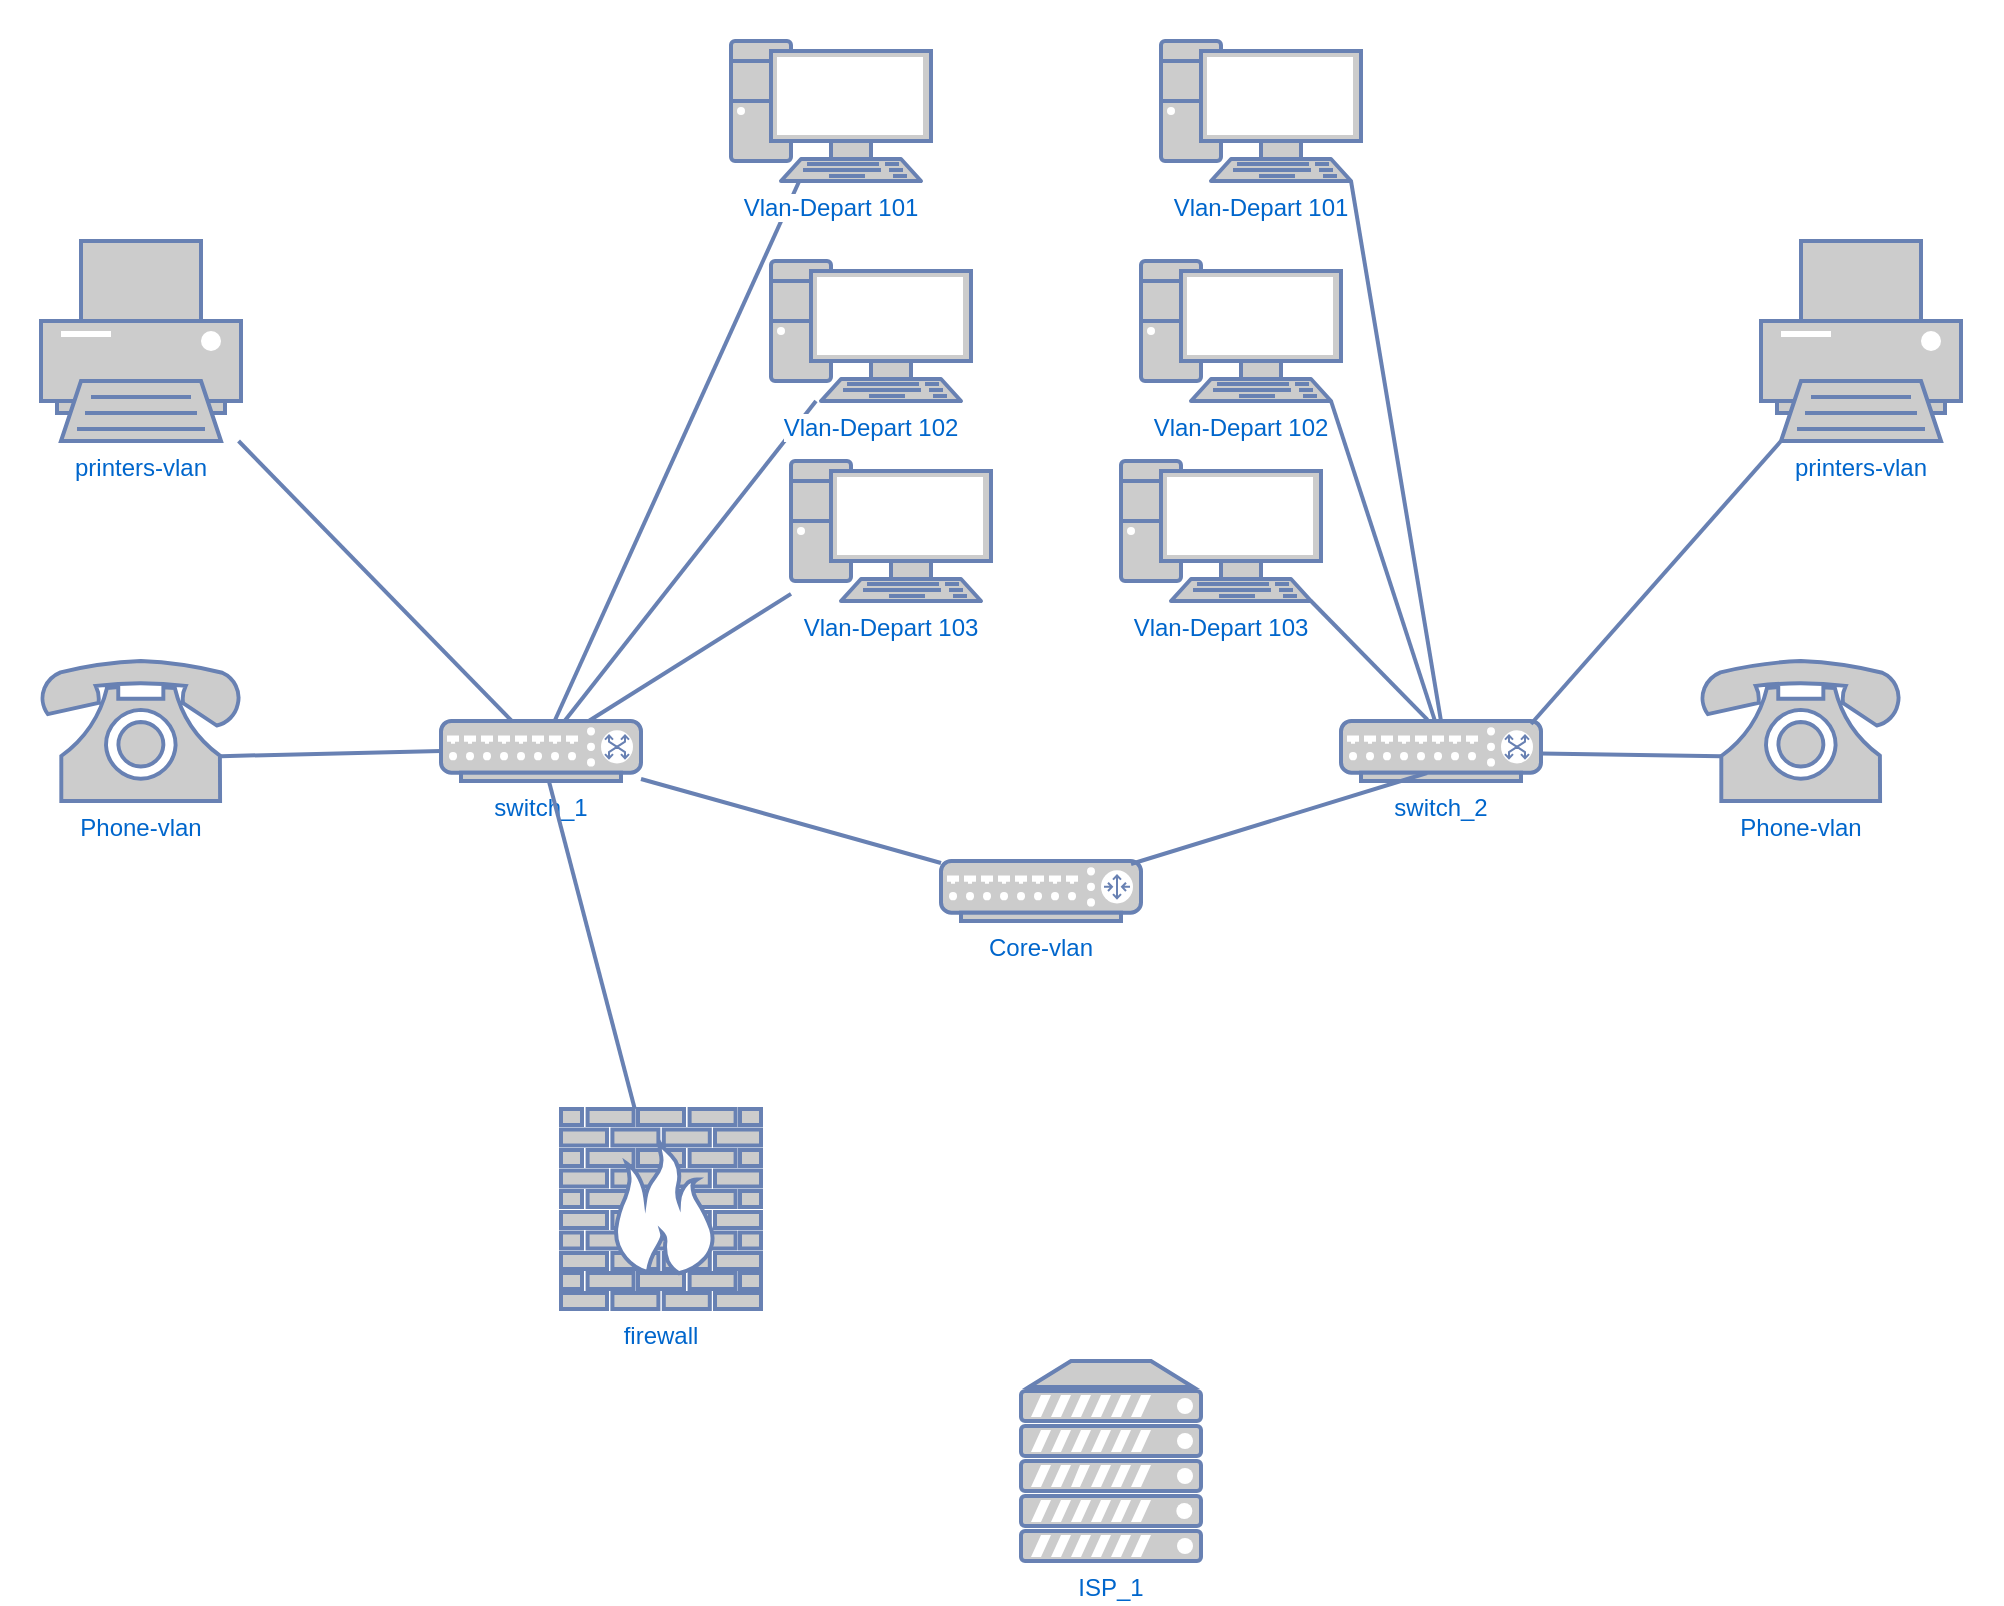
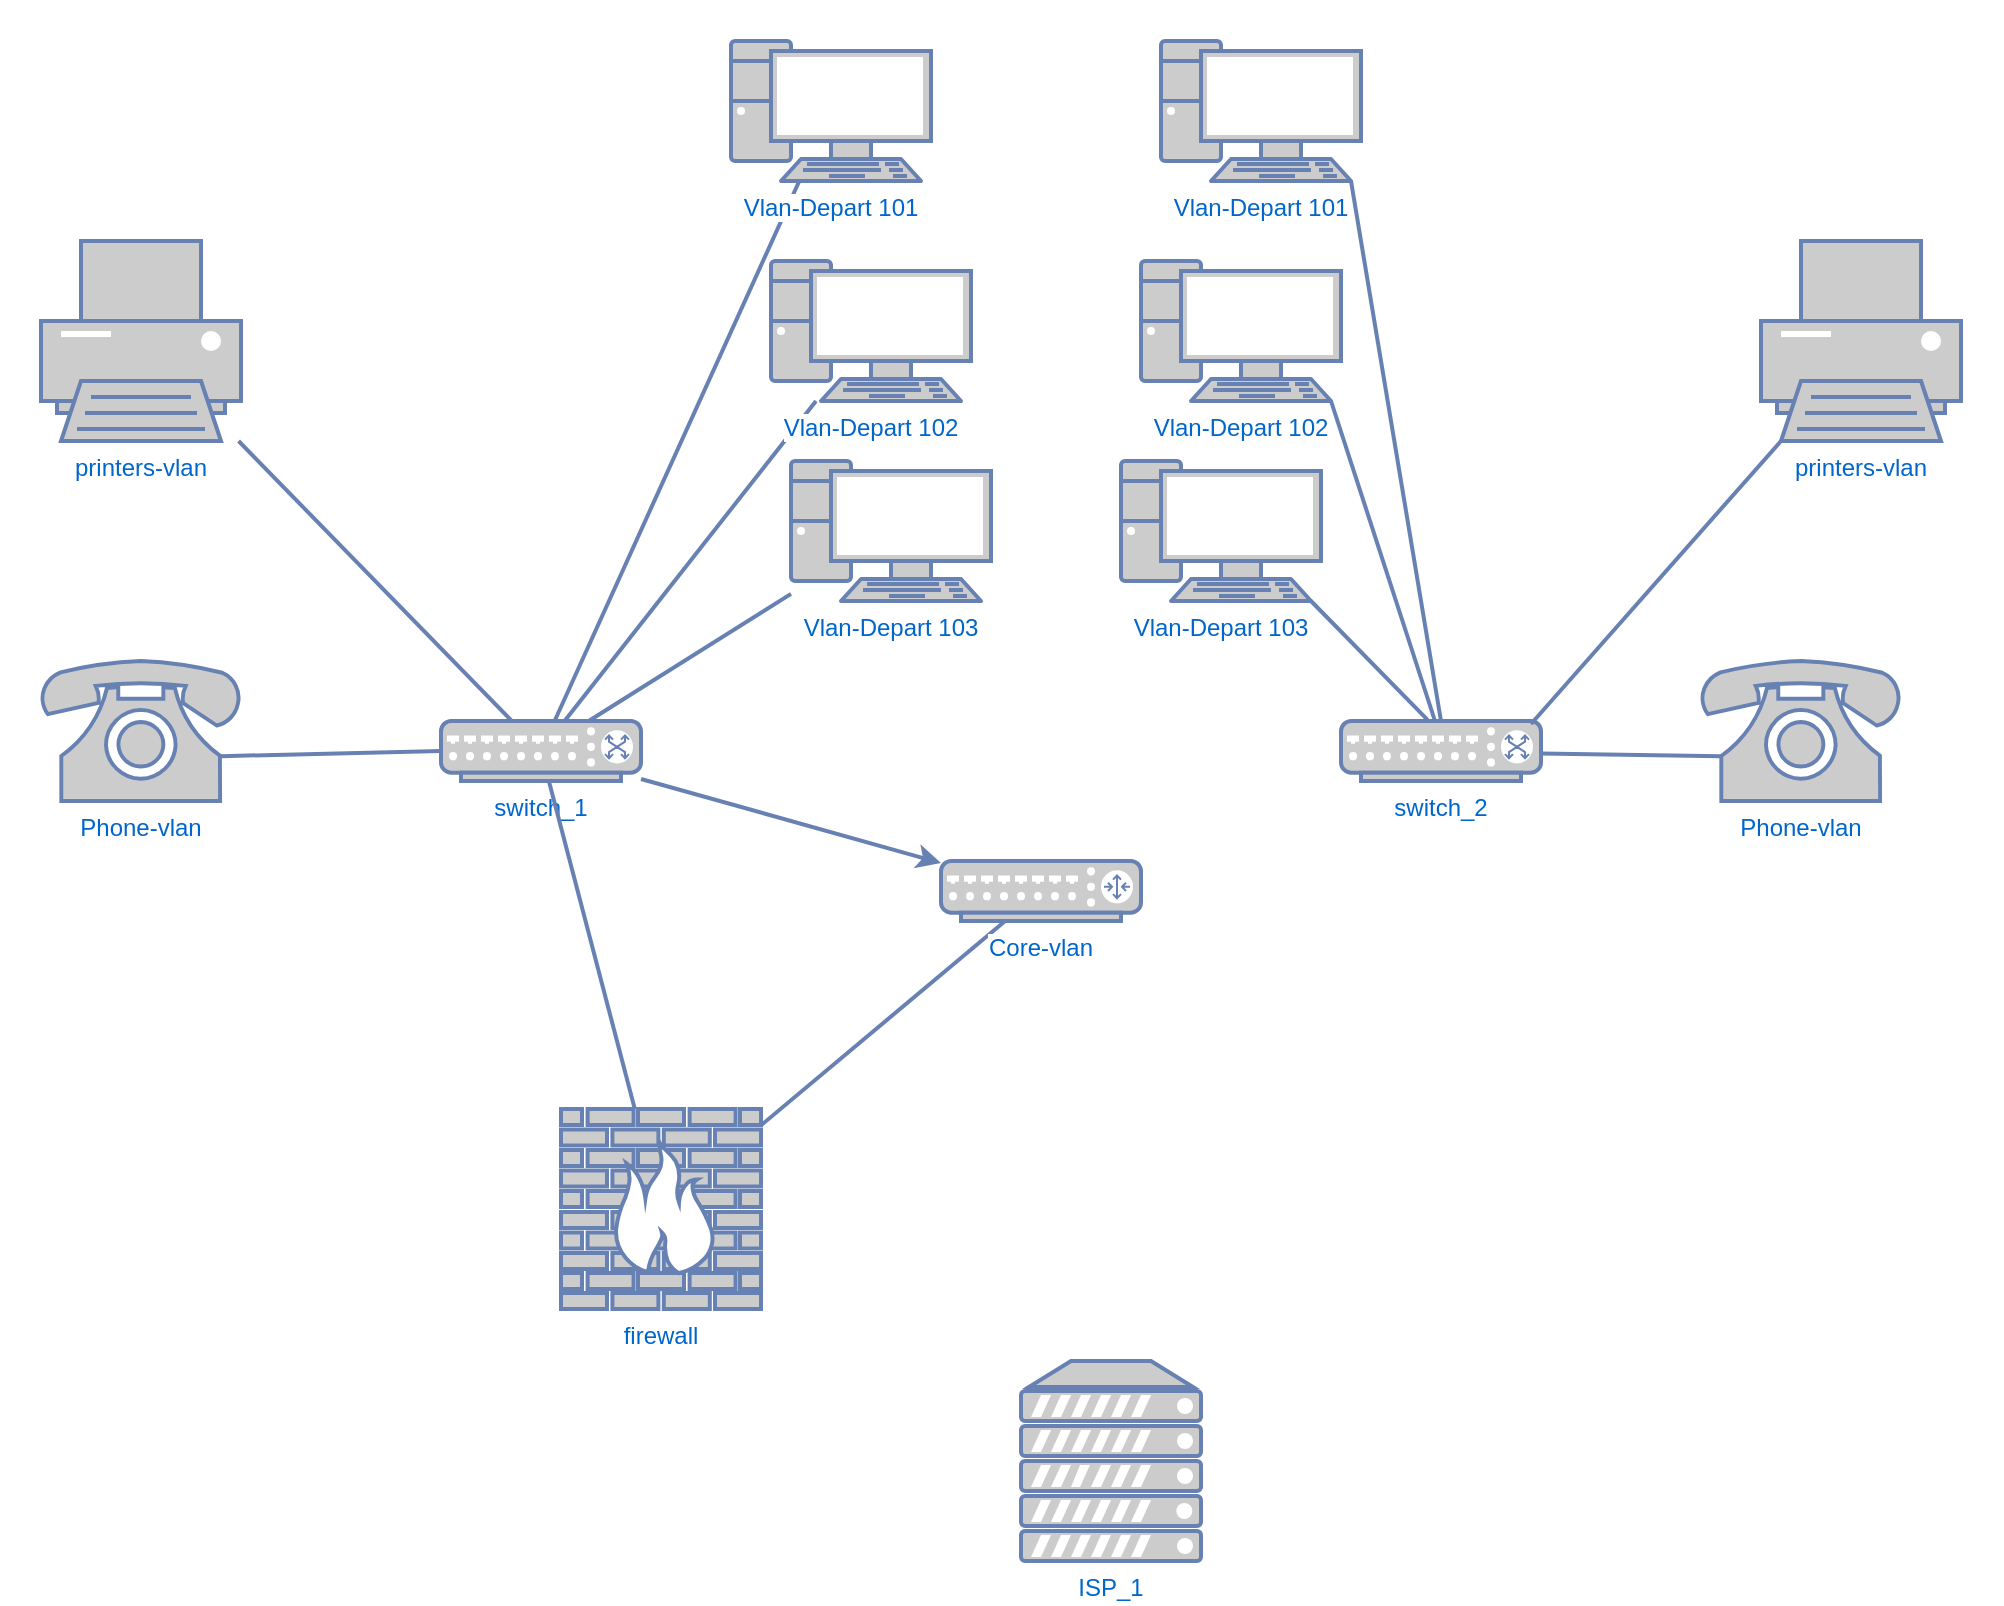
edge "switch_2" -- "Core-vlan": removed
edge "switch_1" -- "Core-vlan": arrowhead none -> classic
edge "Core-vlan" -- "firewall": added
